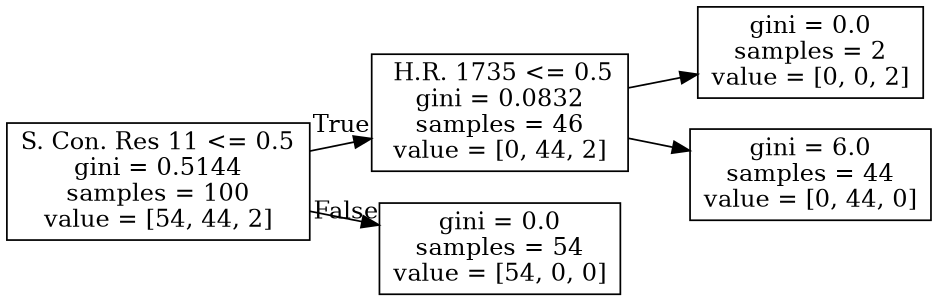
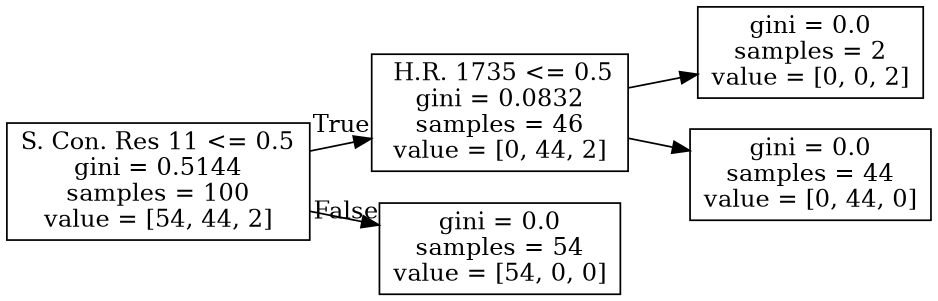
node "gini = 6.0 samples = 44 value = [0, 44, 0]": label "gini = 6.0 samples = 44 value = [0, 44, 0]" -> "gini = 0.0 samples = 44 value = [0, 44, 0]"
